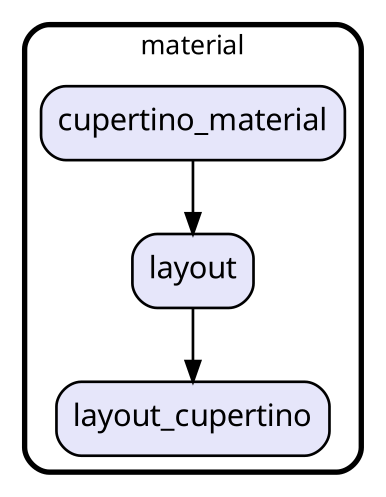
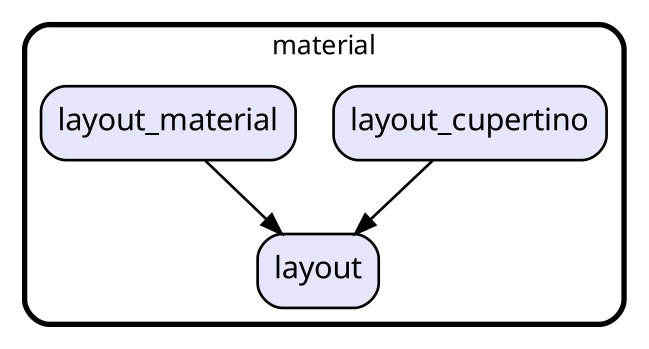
node "cupertino_material": label "cupertino_material" -> "layout_material"
edge "layout" -> "layout_cupertino": reversed
